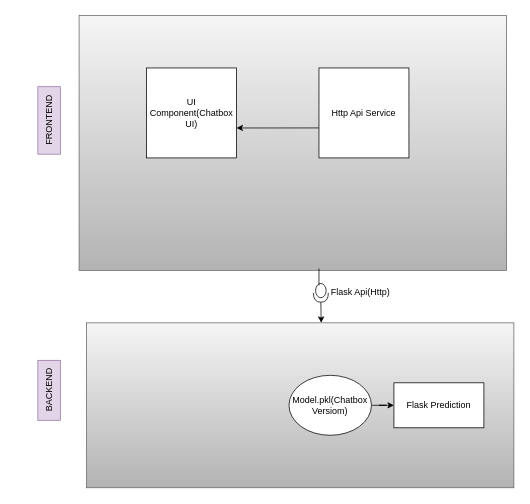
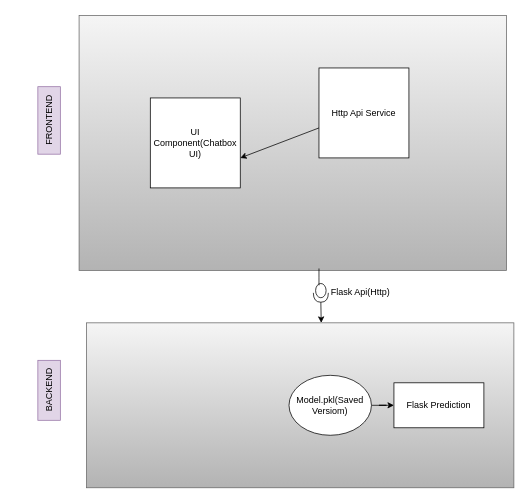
node "UI Component(Chatbox UI)": moved (192, 113) -> (195, 143)
node "Model.pkl(Chatbox Versiom)": label "Model.pkl(Chatbox Versiom)" -> "Model.pkl(Saved Versiom)"
